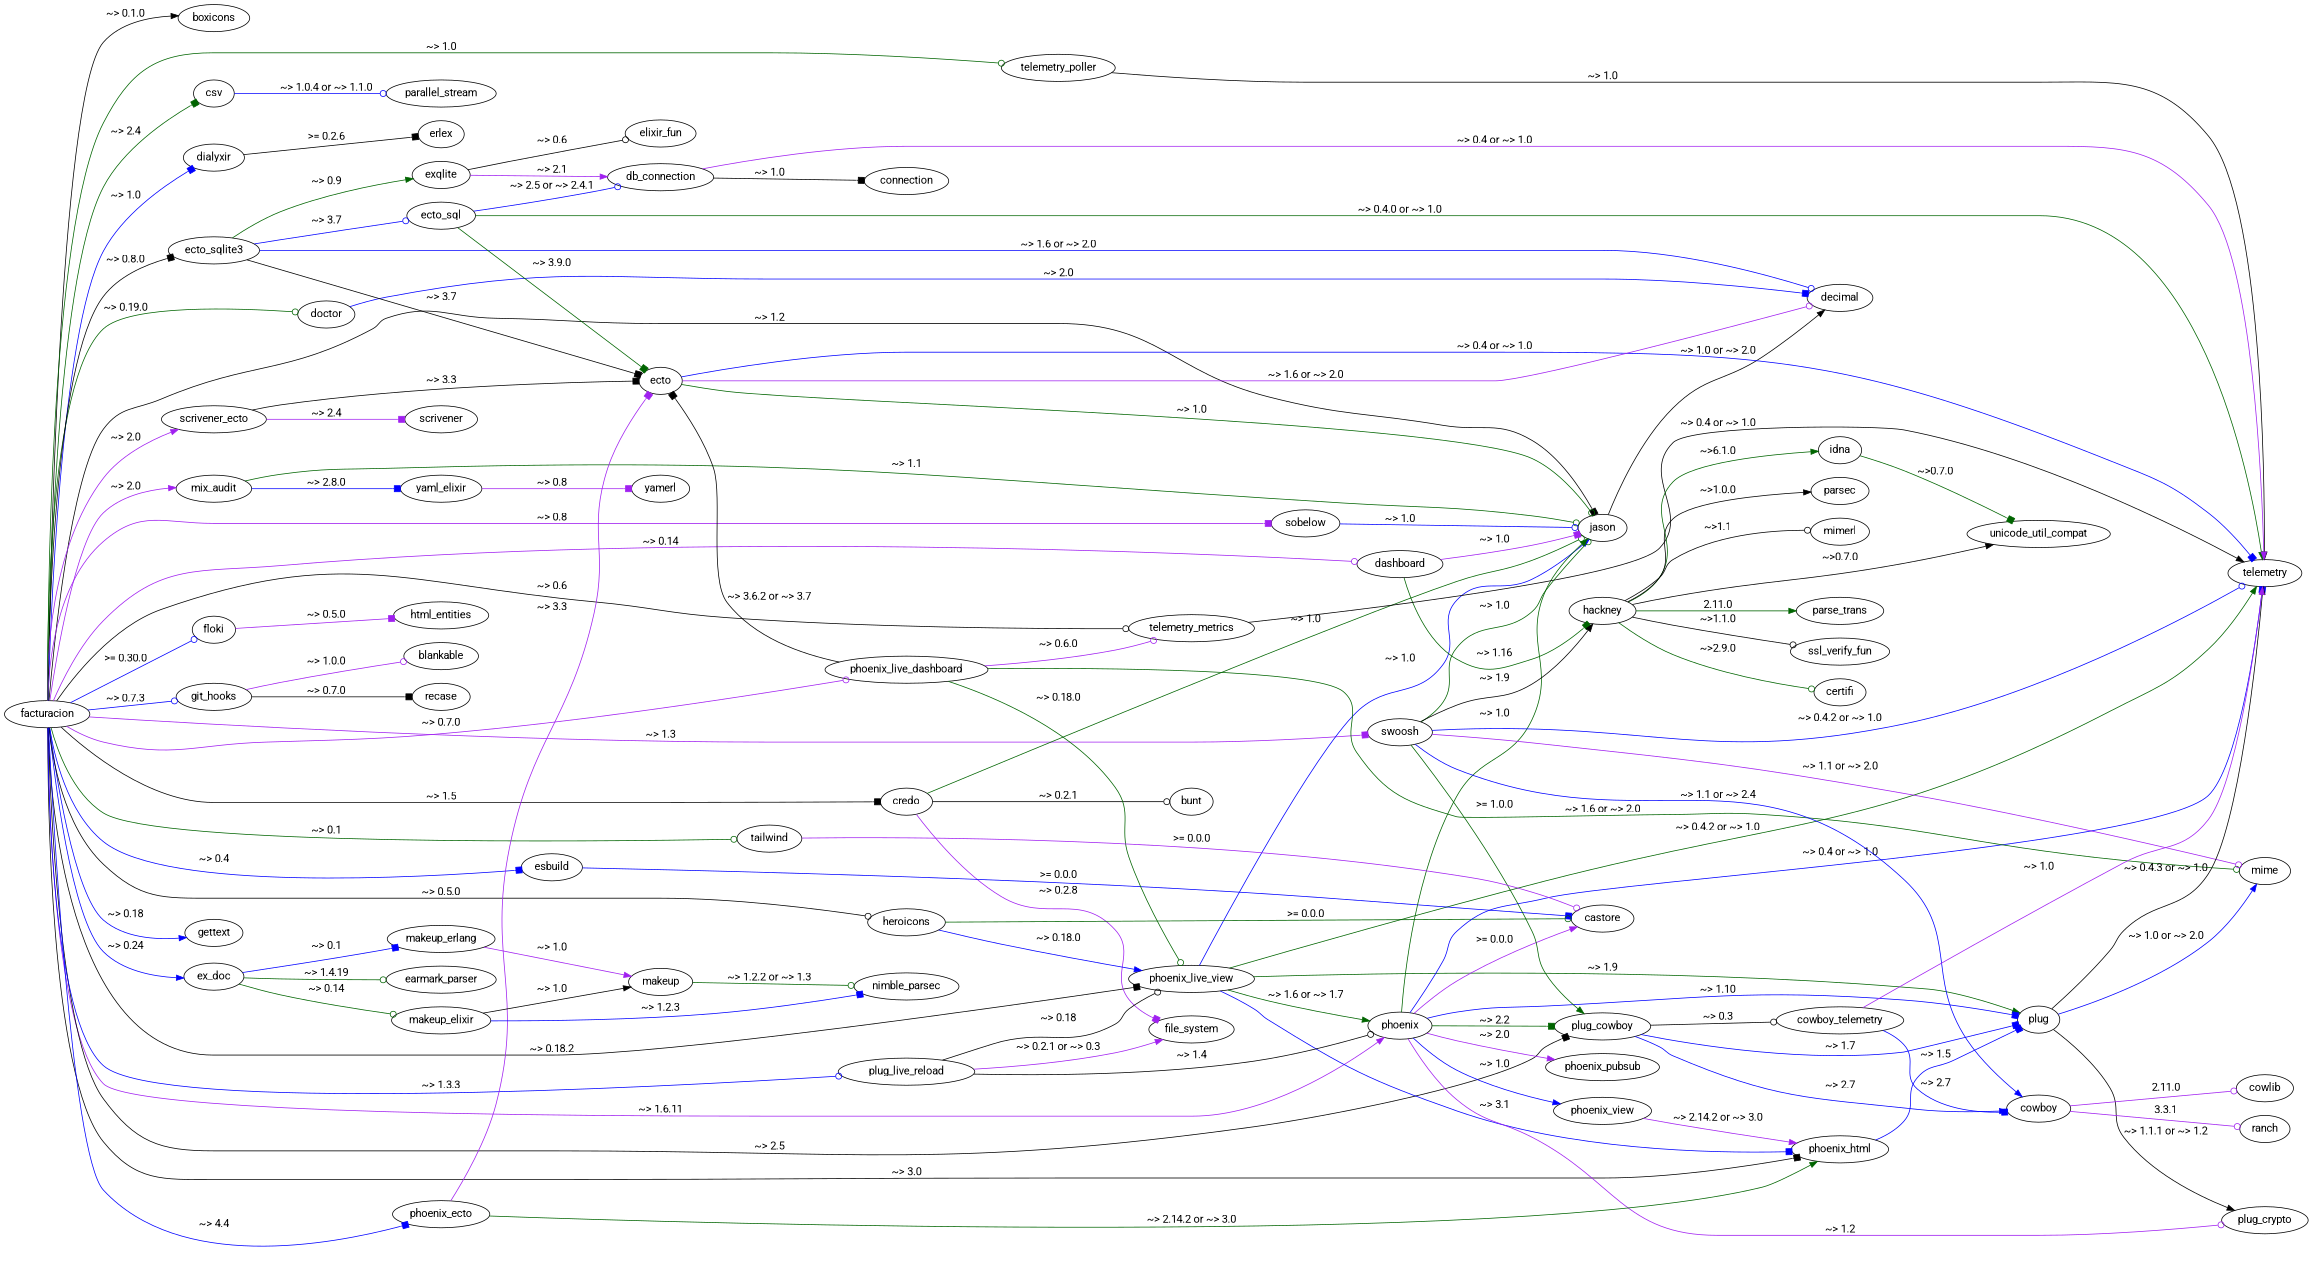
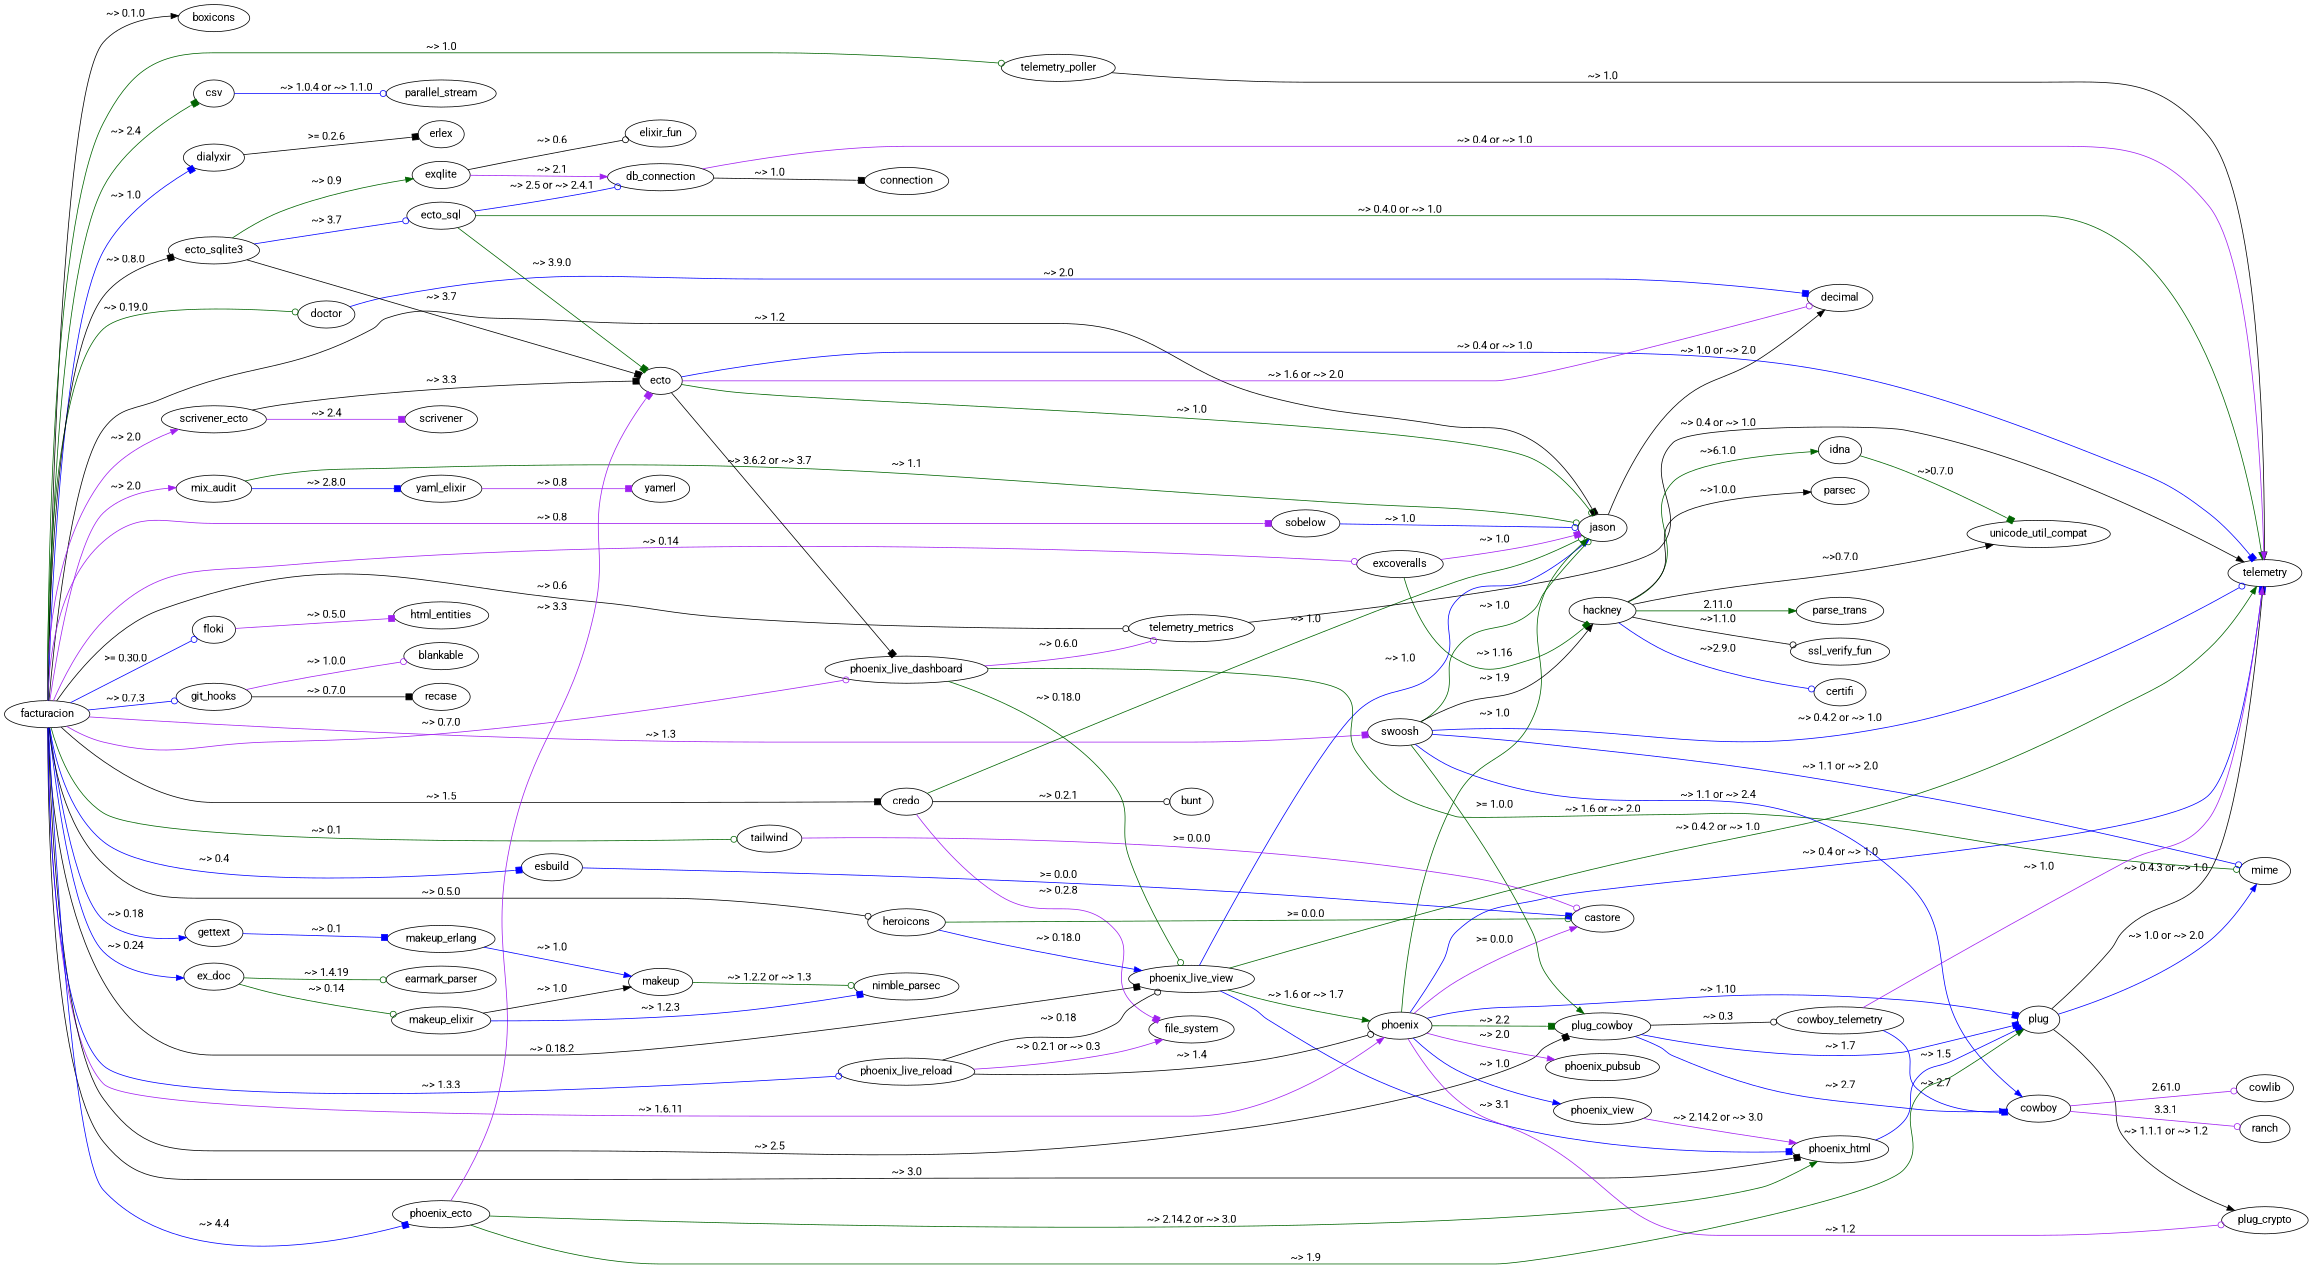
edge "ecto_sqlite3" -> "decimal": removed, label "~> 1.6 or ~> 2.0"
node "mimerl": removed
edge "phoenix_live_dashboard" -> "ecto": reversed
node "dashboard": label "dashboard" -> "excoveralls"
edge "hackney" -> "certifi": color darkgreen -> blue
edge "swoosh" -> "mime": color purple -> blue
edge "ex_doc" -> "makeup_erlang": now "gettext" -> "makeup_erlang"
edge "makeup_erlang" -> "makeup": color purple -> blue
edge "phoenix_live_view" -> "plug": now "phoenix_ecto" -> "plug"
node "plug_live_reload": label "plug_live_reload" -> "phoenix_live_reload"
edge "cowboy" -> "cowlib": label "2.11.0" -> "2.61.0"
